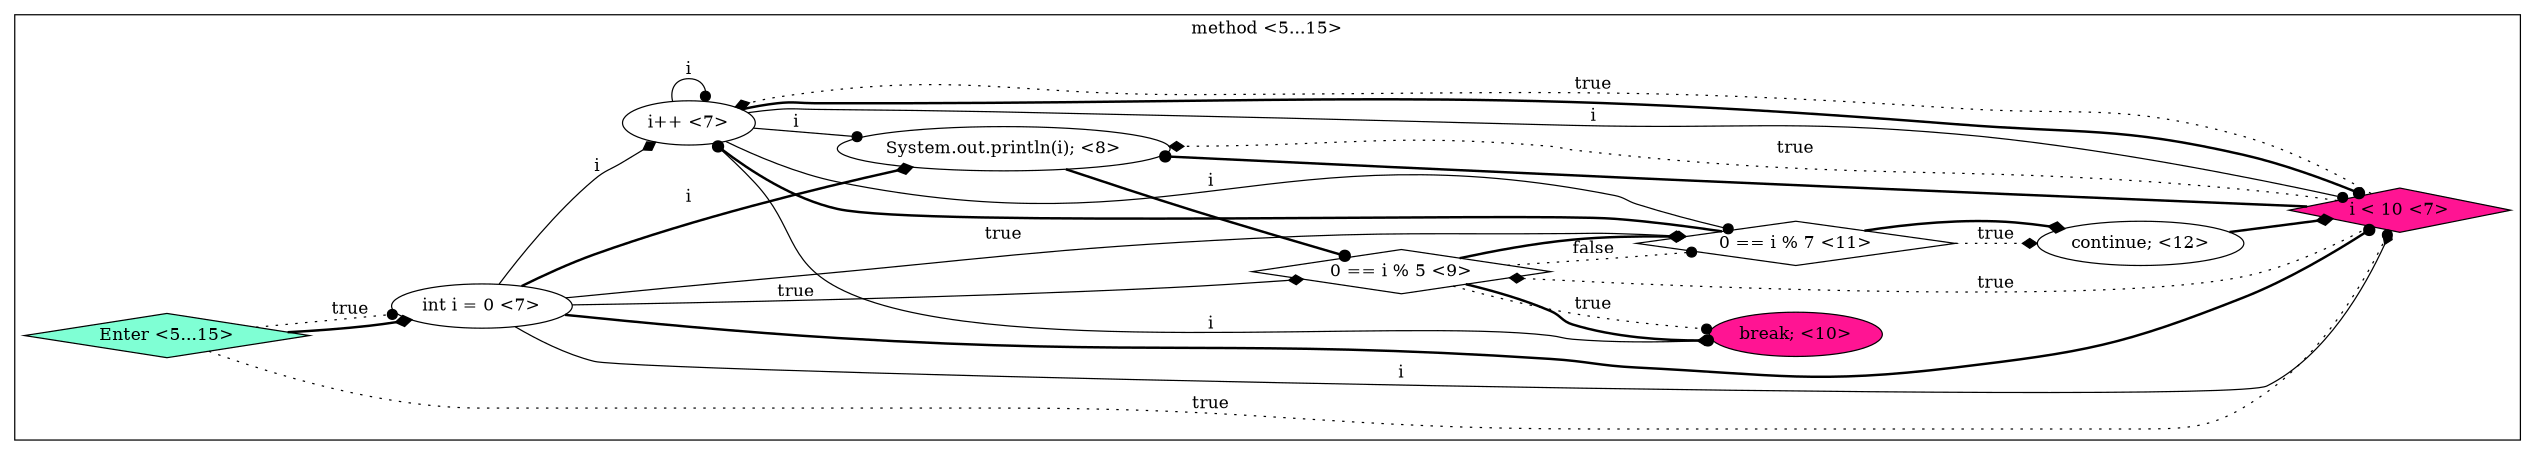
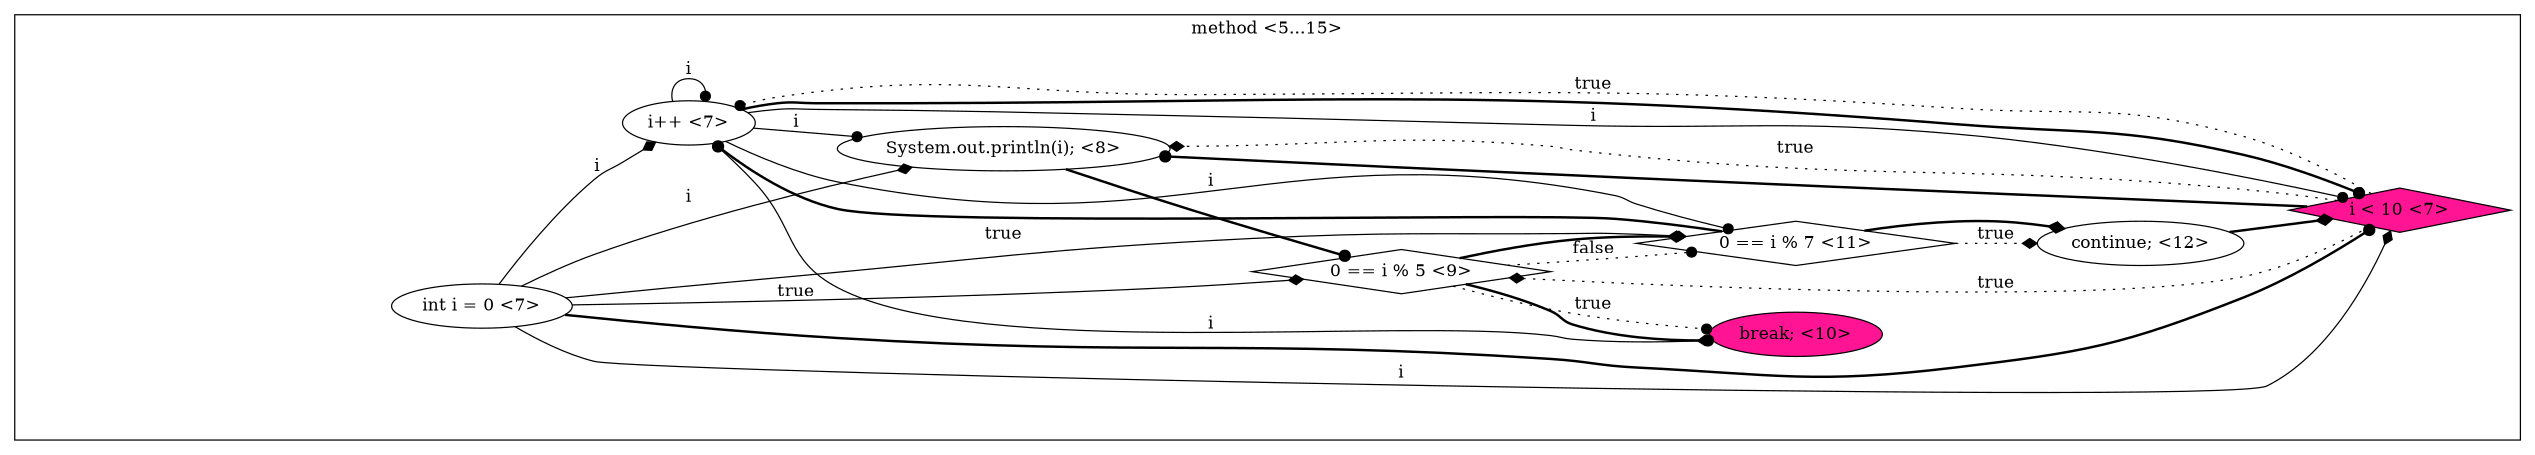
edge "i < 10 <7>" -> "i++ <7>": arrowhead diamond -> dot
edge "int i = 0 <7>" -> "System.out.println(i); <8>": style bold -> solid
node "Enter <5...15>": removed
